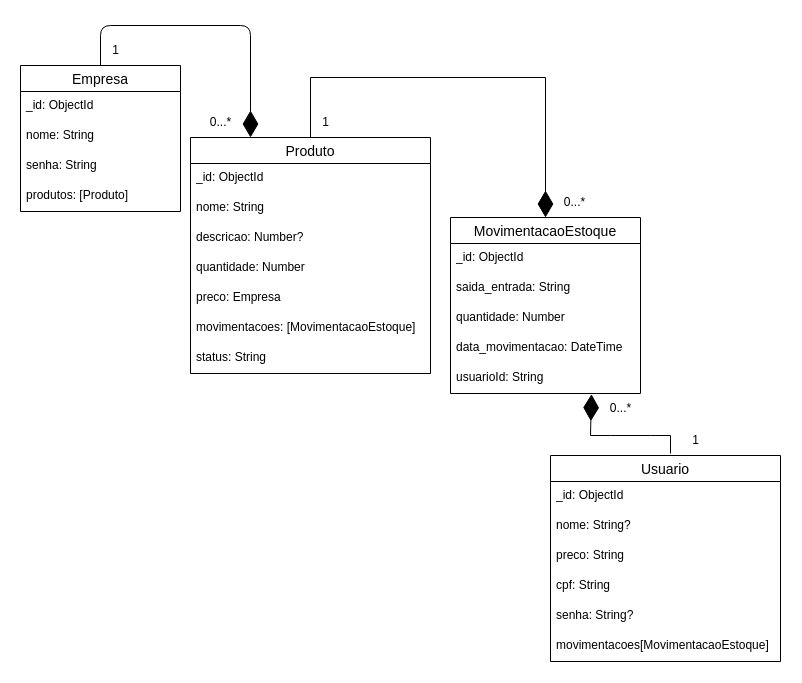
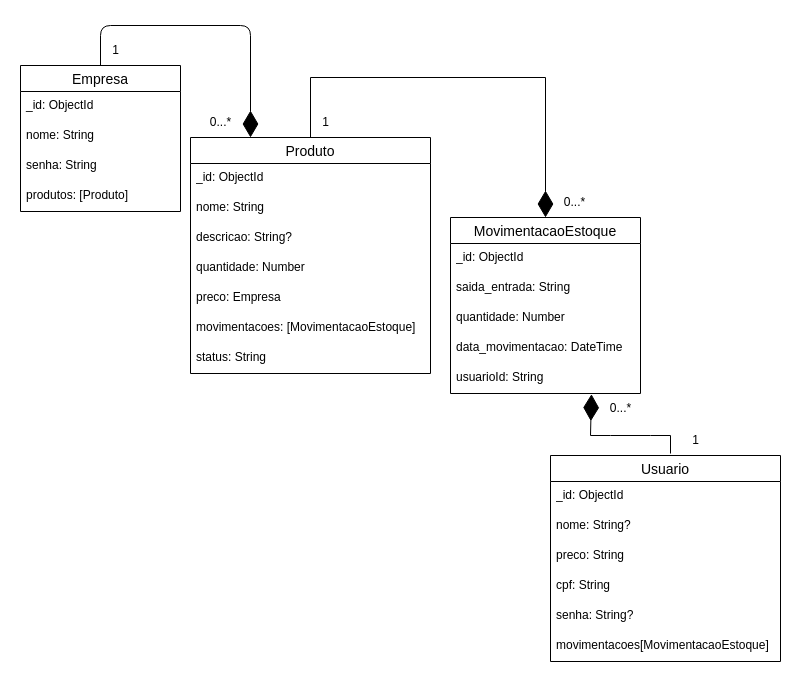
node "descricao: Number?": label "descricao: Number?" -> "descricao: String?"
